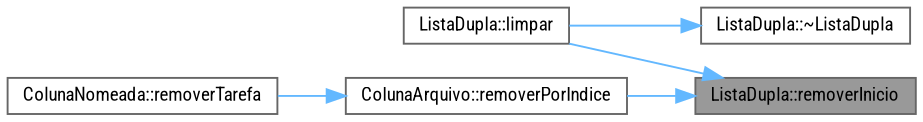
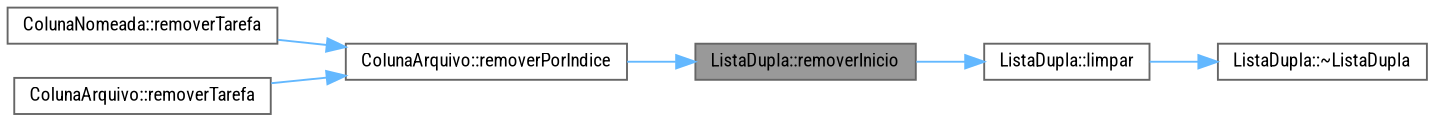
edge "ListaDupla::limpar" -> "ListaDupla::removerInicio": reversed
node "ColunaArquivo::removerTarefa": added
